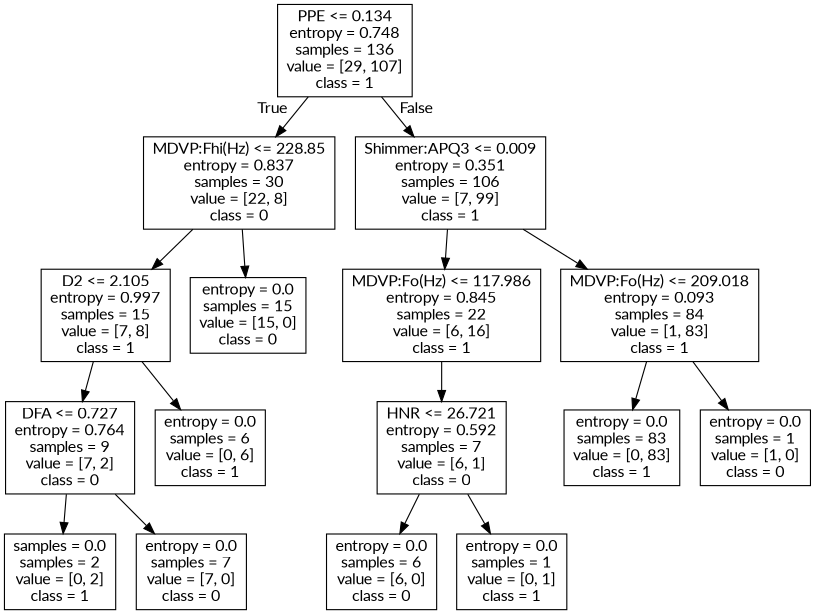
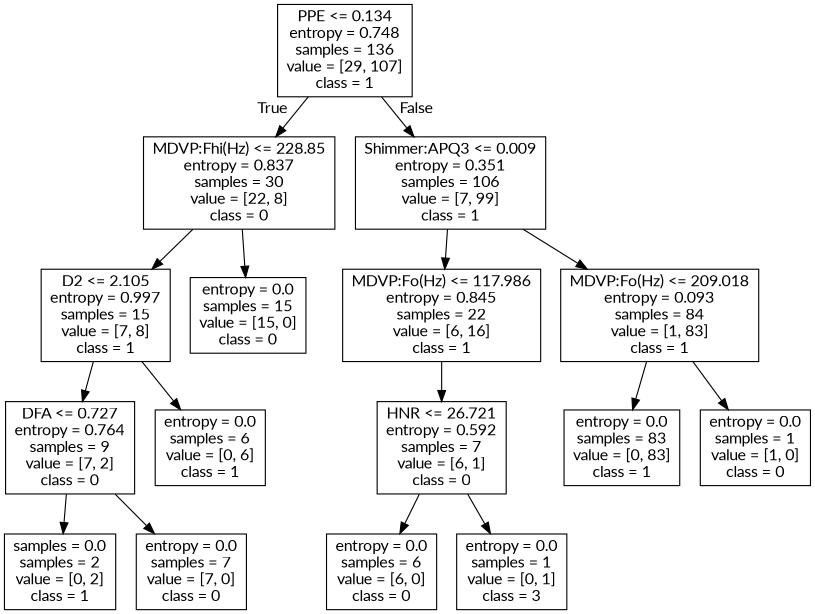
node "entropy = 0.0 samples = 1 value = [0, 1] class = 1": label "entropy = 0.0 samples = 1 value = [0, 1] class = 1" -> "entropy = 0.0 samples = 1 value = [0, 1] class = 3"
